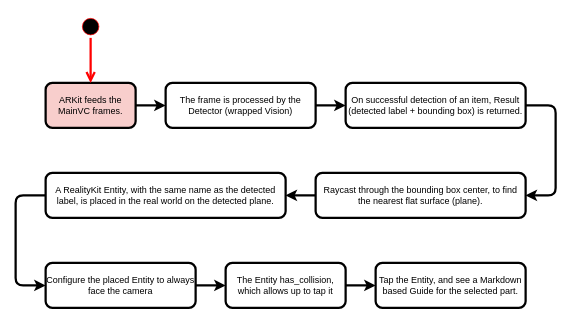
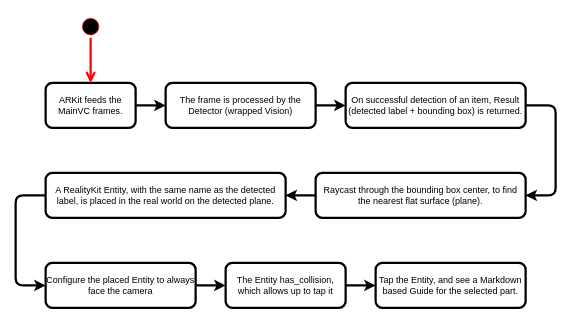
node "ARKit feeds the MainVC frames.": fillcolor #f8cecc -> #ffffff
